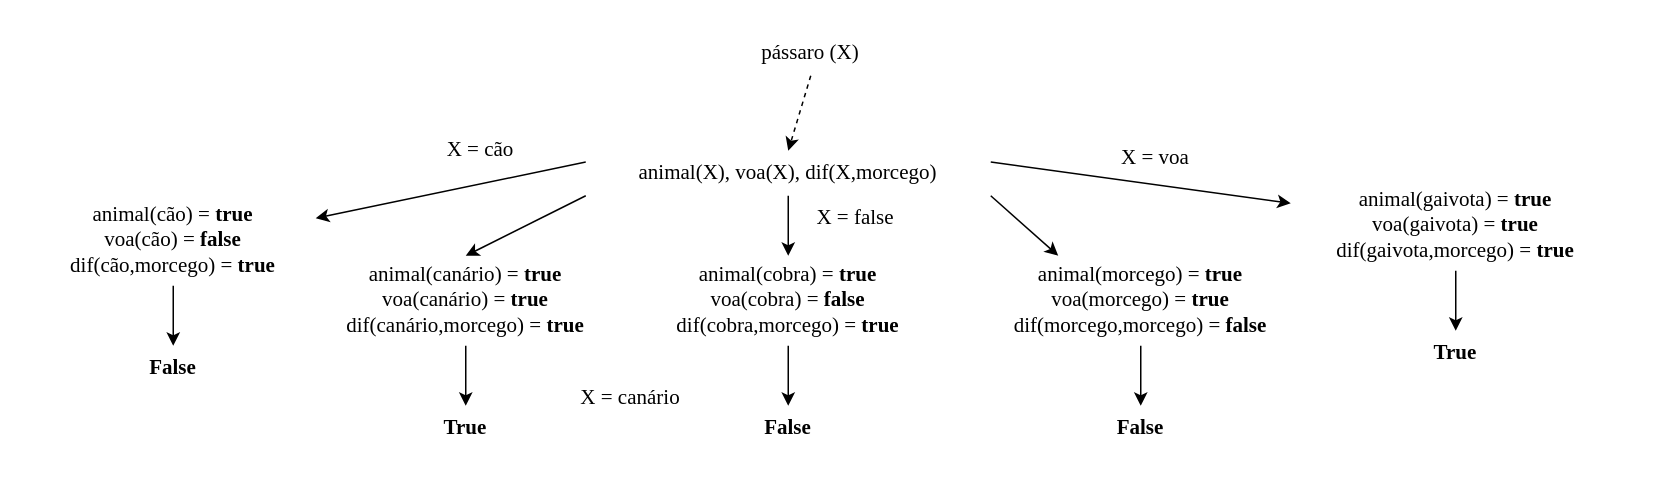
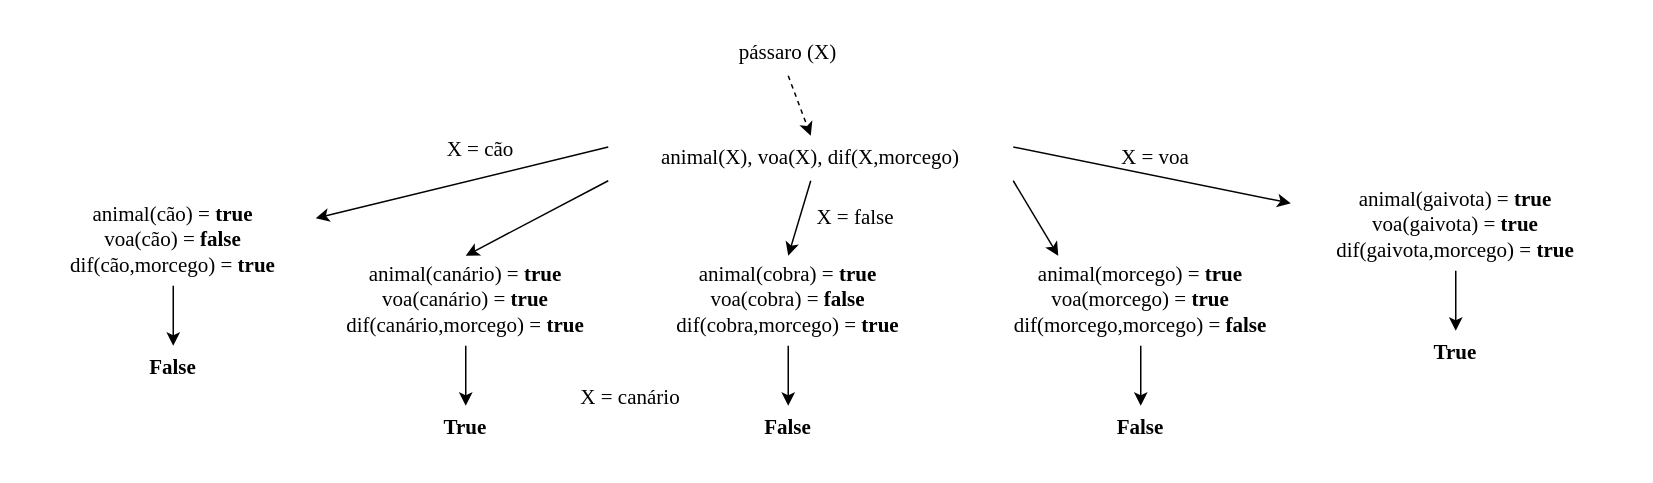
node "pássaro (X)": moved (811, 53) -> (788, 53)
node "animal(X), voa(X), dif(X,morcego)": moved (788, 173) -> (811, 158)
